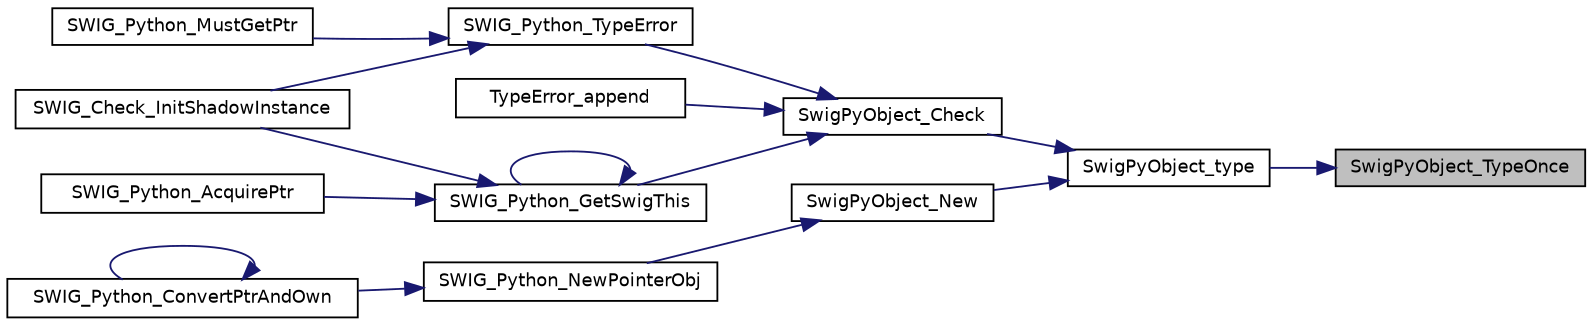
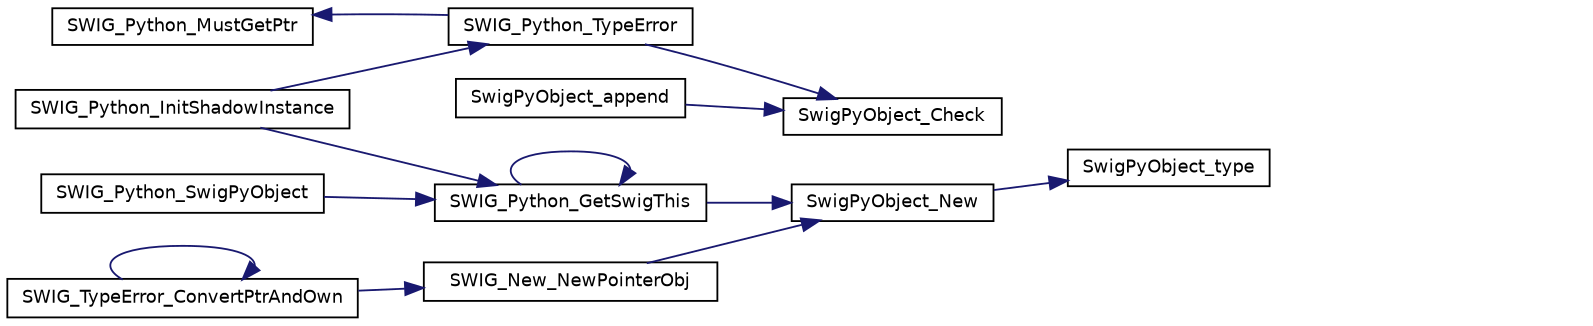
edge "SWIG_Python_MustGetPtr" -> "SWIG_Python_TypeError": reversed
node "TypeError_append": label "TypeError_append" -> "SwigPyObject_append"
node "SWIG_Check_InitShadowInstance": label "SWIG_Check_InitShadowInstance" -> "SWIG_Python_InitShadowInstance"
edge "SwigPyObject_Check" -> "SwigPyObject_type": removed
edge "SWIG_Python_GetSwigThis" -> "SwigPyObject_Check": now "SWIG_Python_GetSwigThis" -> "SwigPyObject_New"
node "SwigPyObject_TypeOnce": removed
node "SWIG_Python_AcquirePtr": label "SWIG_Python_AcquirePtr" -> "SWIG_Python_SwigPyObject"
node "SWIG_Python_NewPointerObj": label "SWIG_Python_NewPointerObj" -> "SWIG_New_NewPointerObj"
node "SWIG_Python_ConvertPtrAndOwn": label "SWIG_Python_ConvertPtrAndOwn" -> "SWIG_TypeError_ConvertPtrAndOwn"
